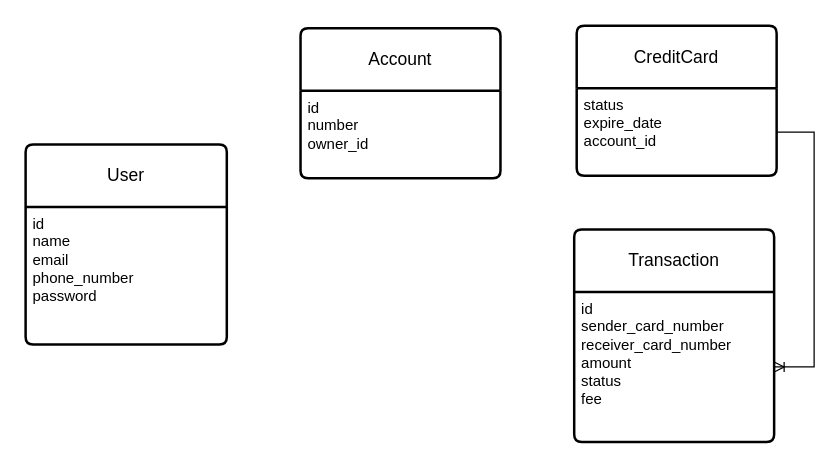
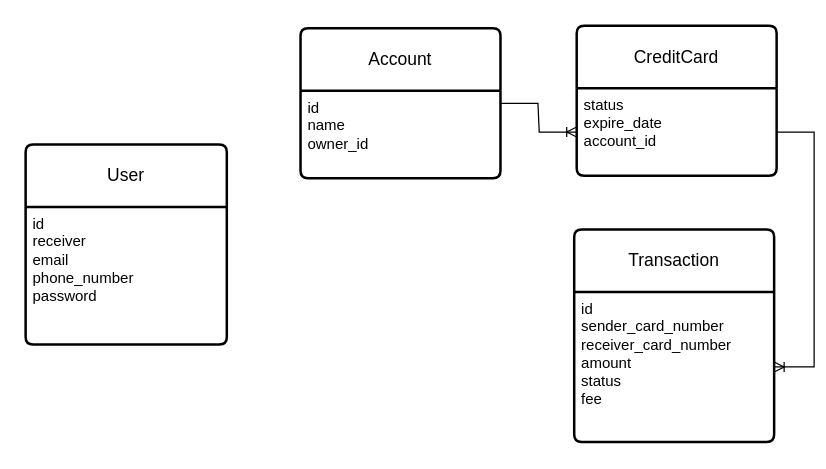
edge "Account" -> "status expire_date account_id": added
node "id number owner_id": label "id number owner_id" -> "id name owner_id"
node "id name email phone_number password": label "id name email phone_number password" -> "id receiver email phone_number password"
